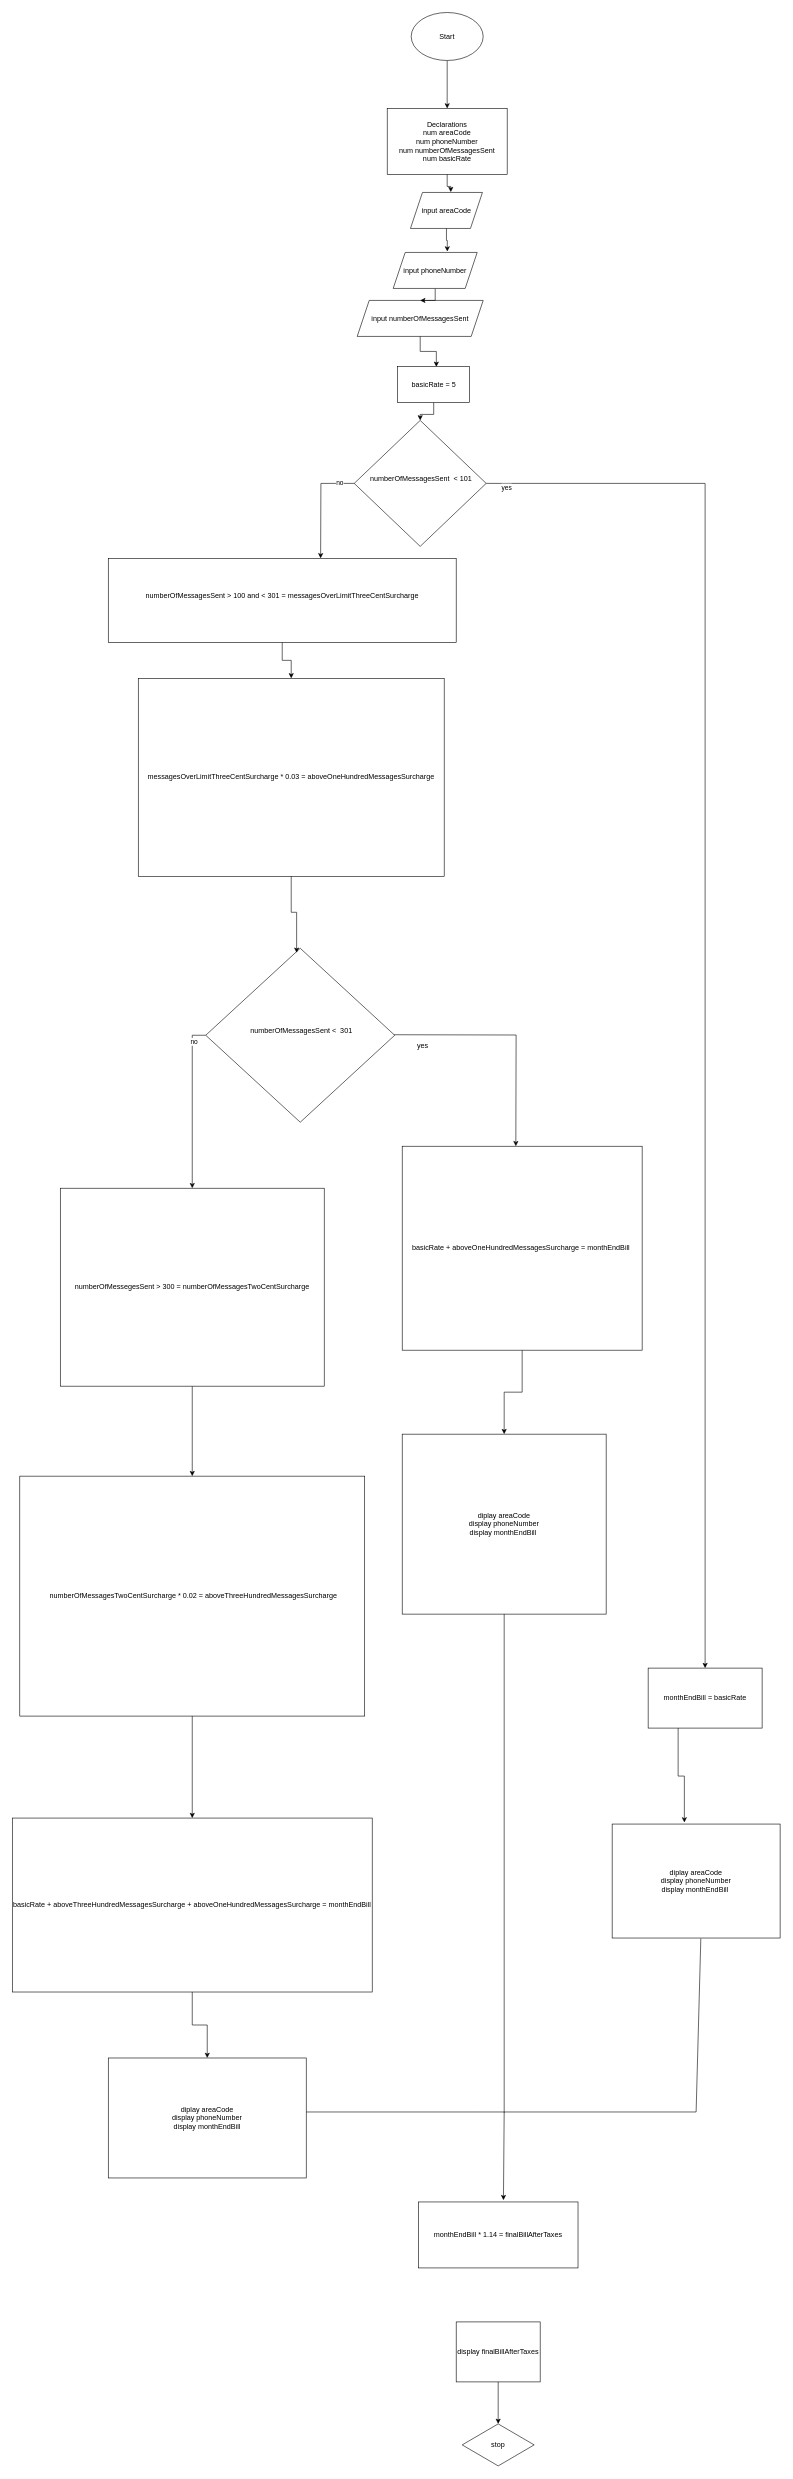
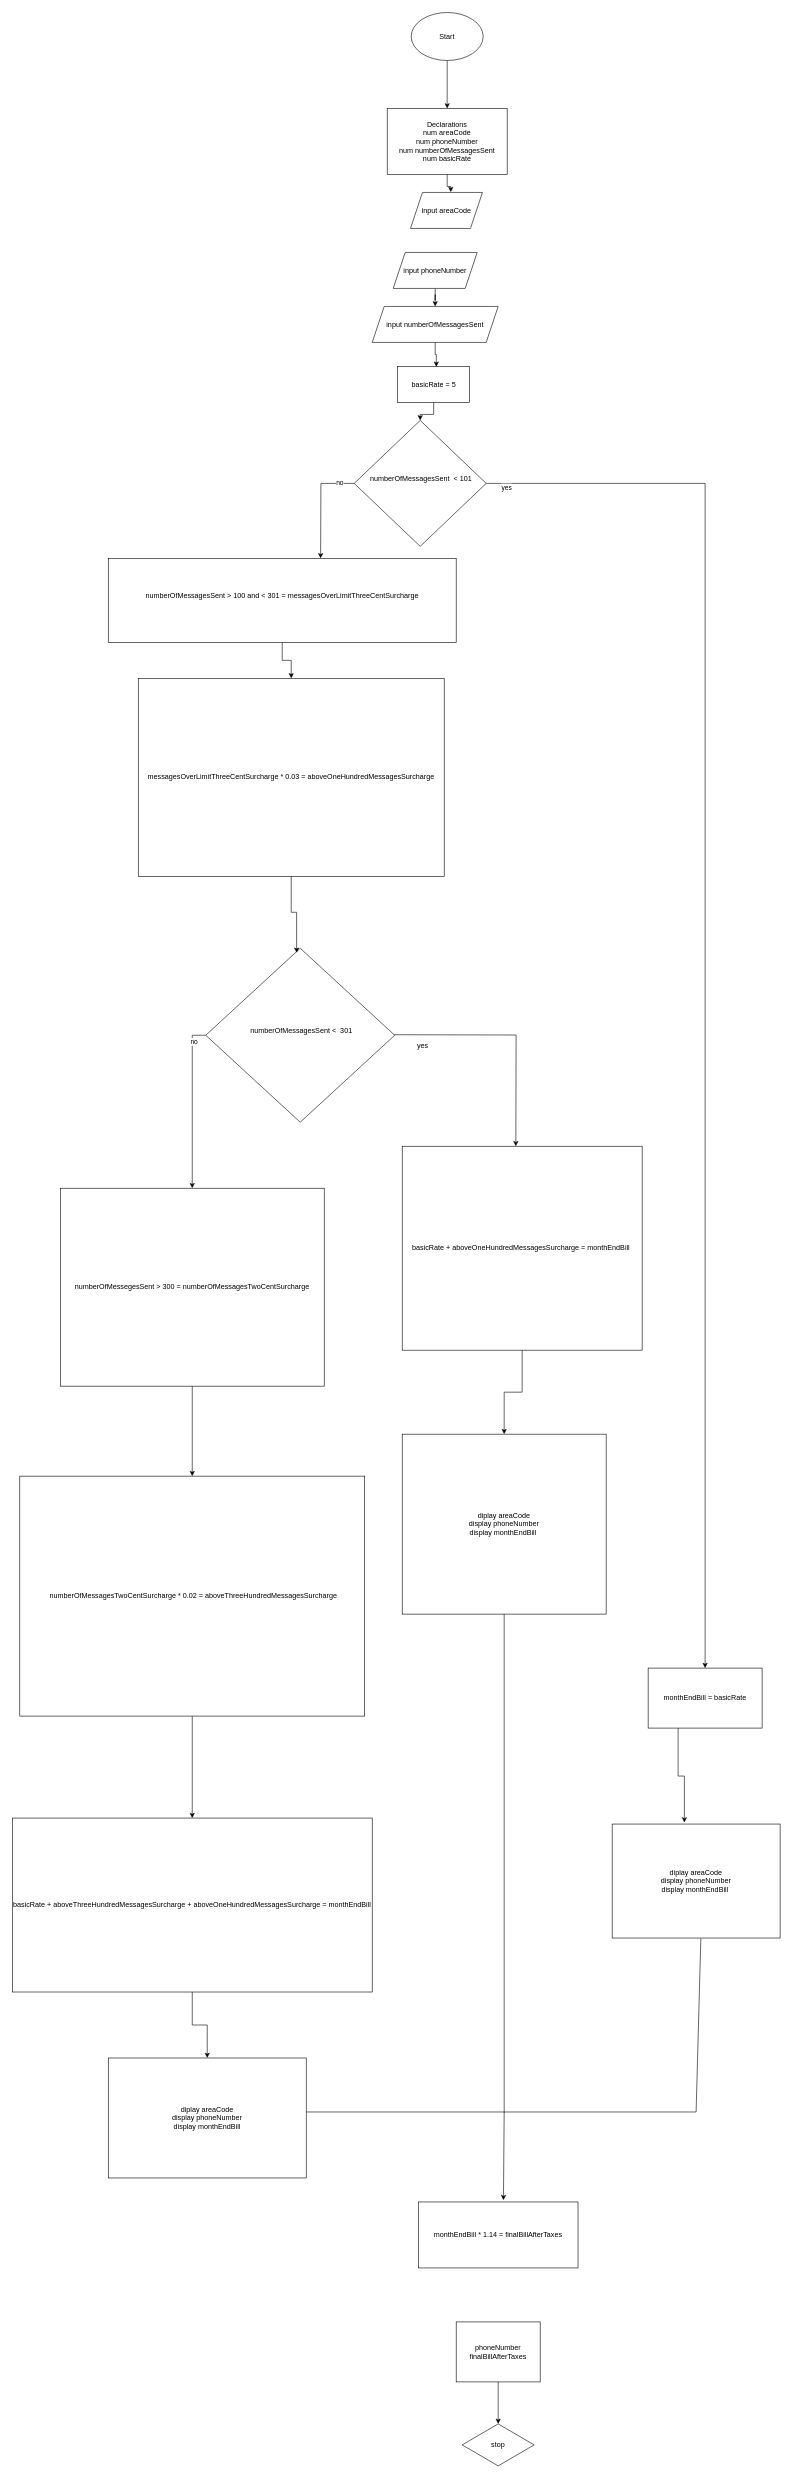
edge "input areaCode" -> "input phoneNumber": removed
node "input numberOfMessagesSent": moved (420, 318) -> (435, 324)
node "display finalBillAfterTaxes": label "display finalBillAfterTaxes" -> "phoneNumber finalBillAfterTaxes"
